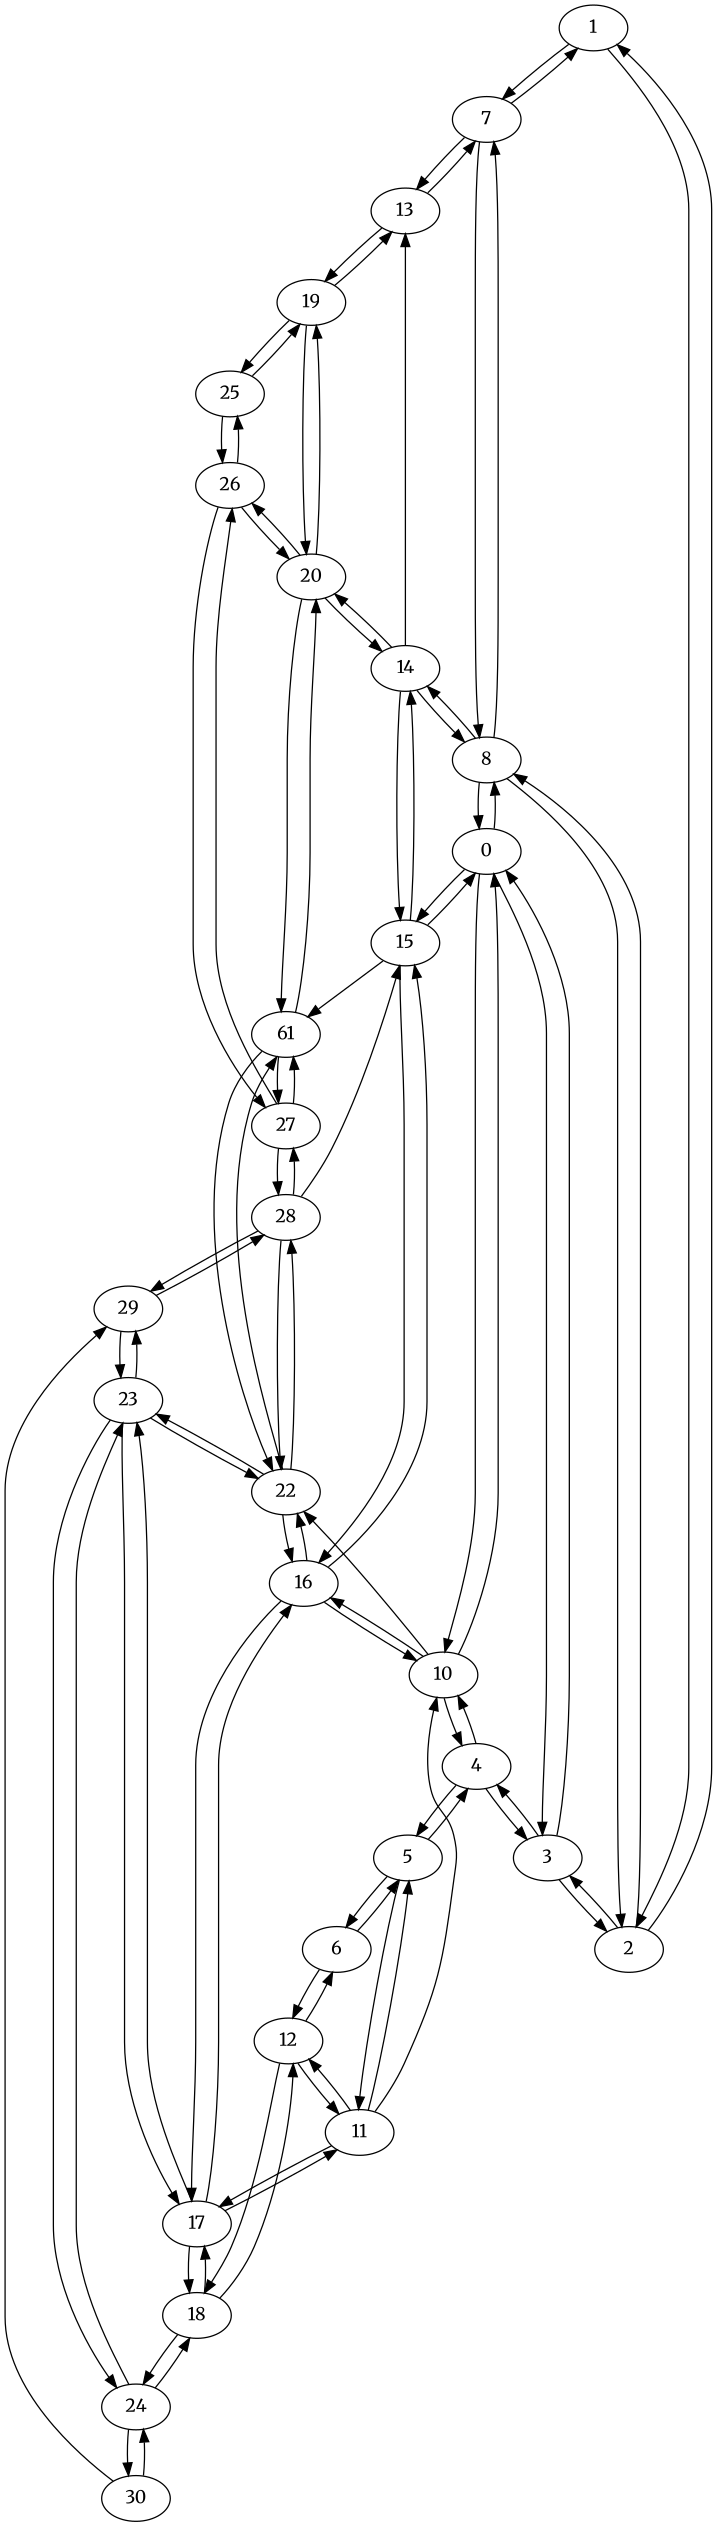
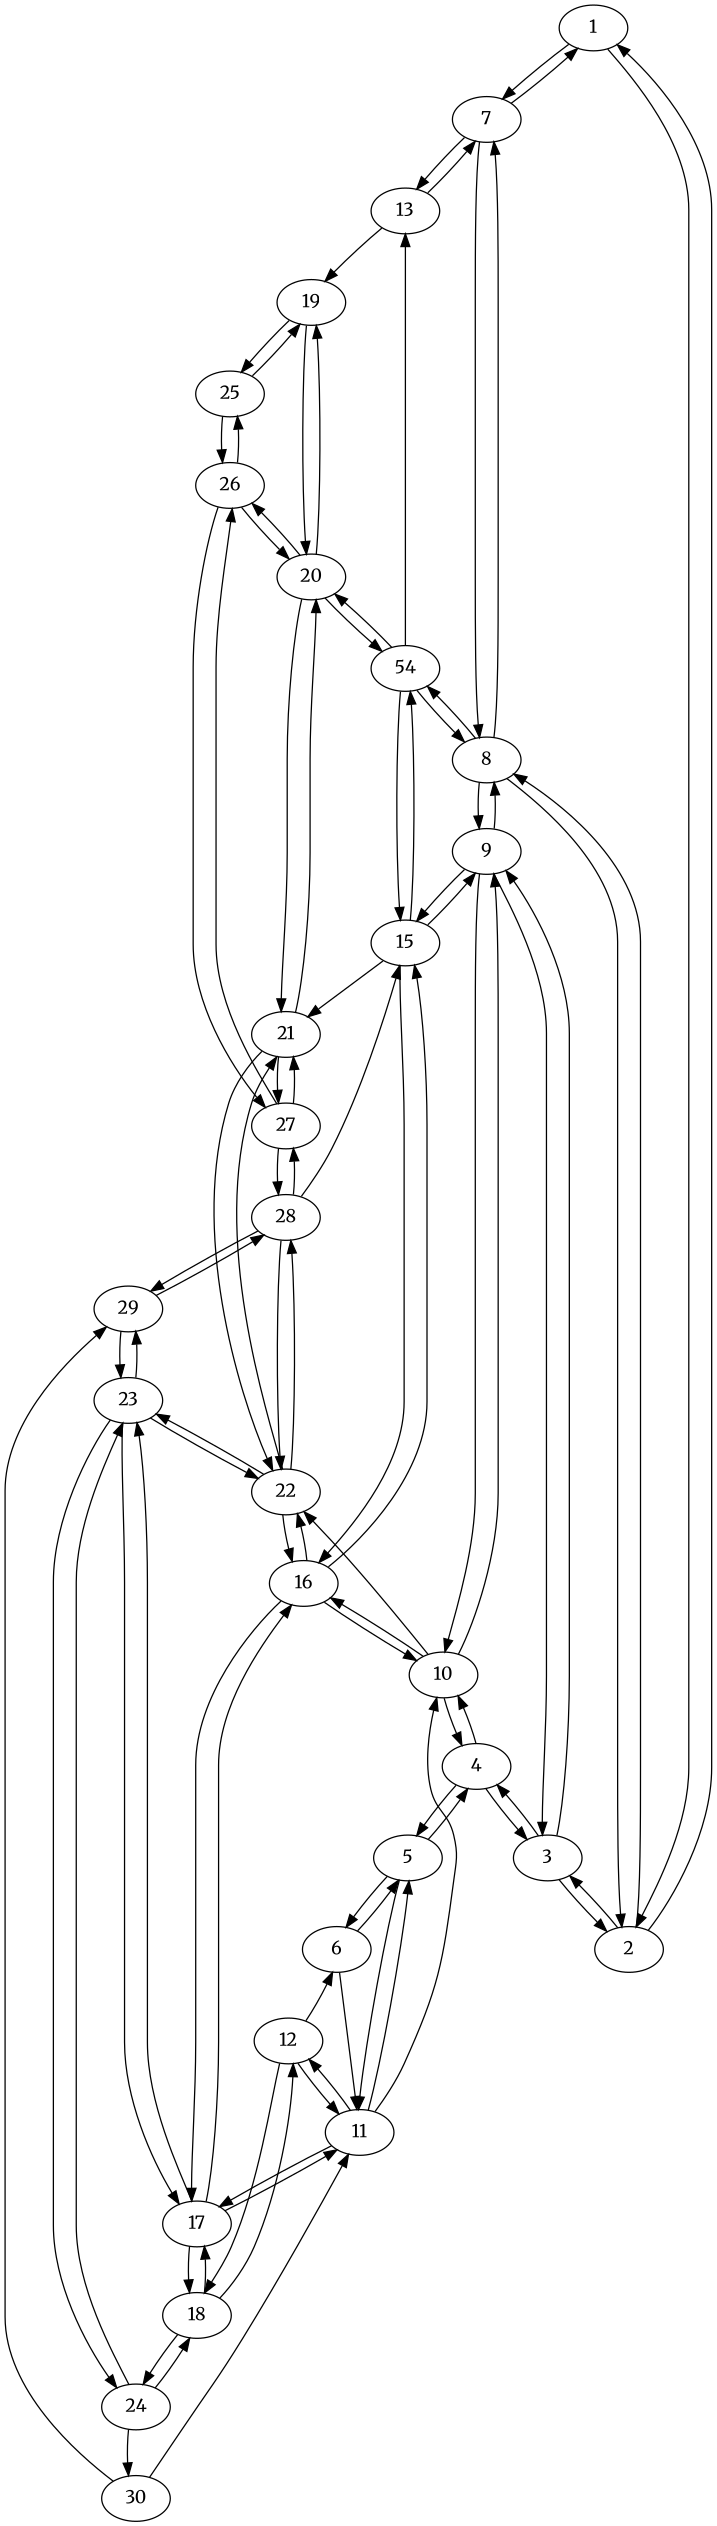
edge "19" -> "13": removed
node "14": label "14" -> "54"
node "0": label "0" -> "9"
node "61": label "61" -> "21"
edge "6" -> "12": now "6" -> "11"
edge "30" -> "24": now "30" -> "11"
